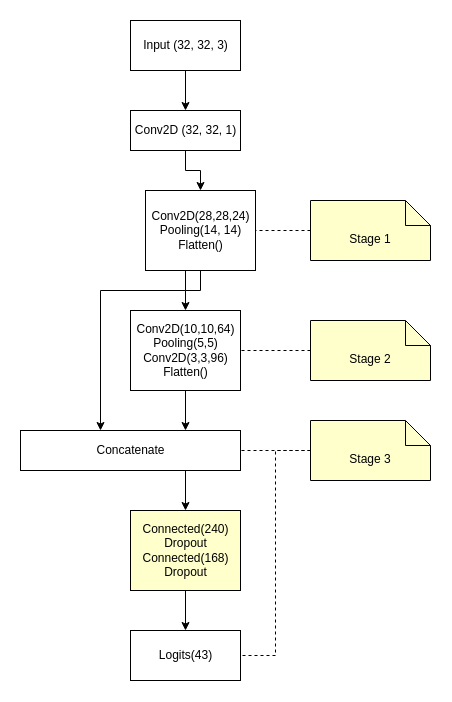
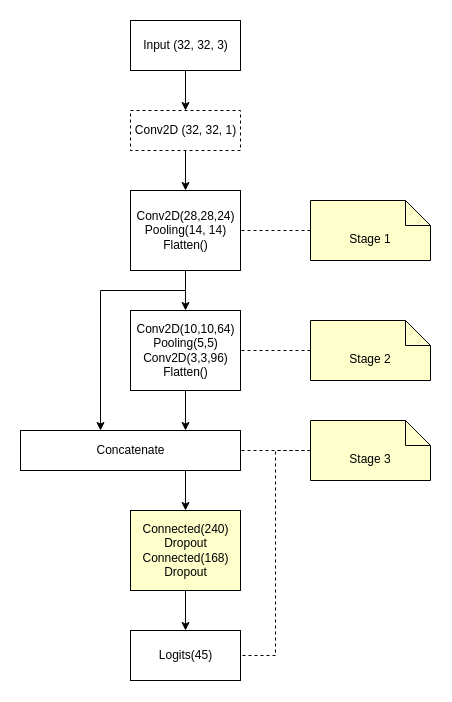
node "Conv2D (32, 32, 1)": style solid -> dashed
node "Conv2D(28,28,24) Pooling(14, 14) Flatten()": moved (201, 231) -> (186, 231)
node "Logits(43)": label "Logits(43)" -> "Logits(45)"
